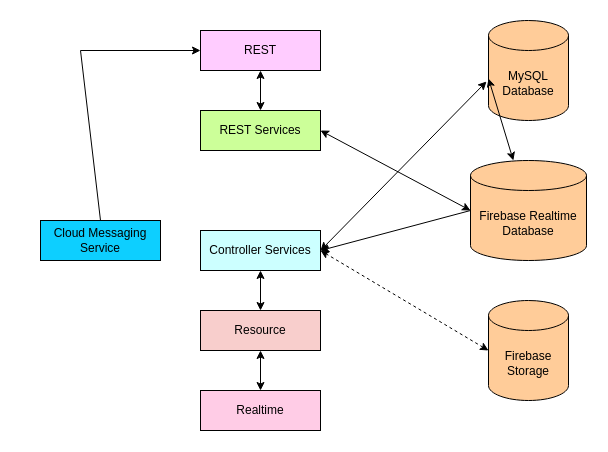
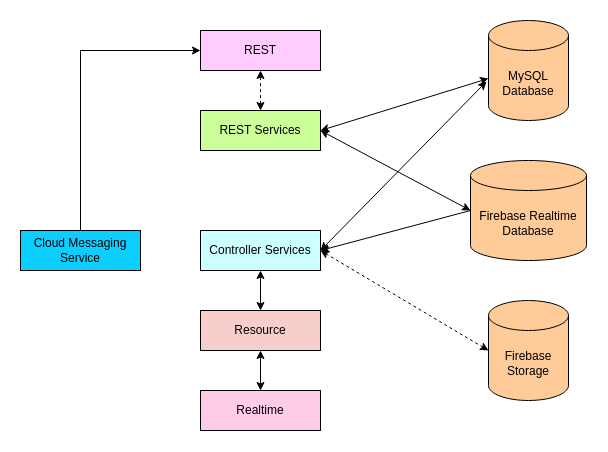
edge "REST" -- "REST Services": style solid -> dashed
edge "MySQL Database" -- "Firebase Realtime Database": now "MySQL Database" -- "REST Services"
node "Cloud Messaging Service": moved (101, 241) -> (81, 251)
